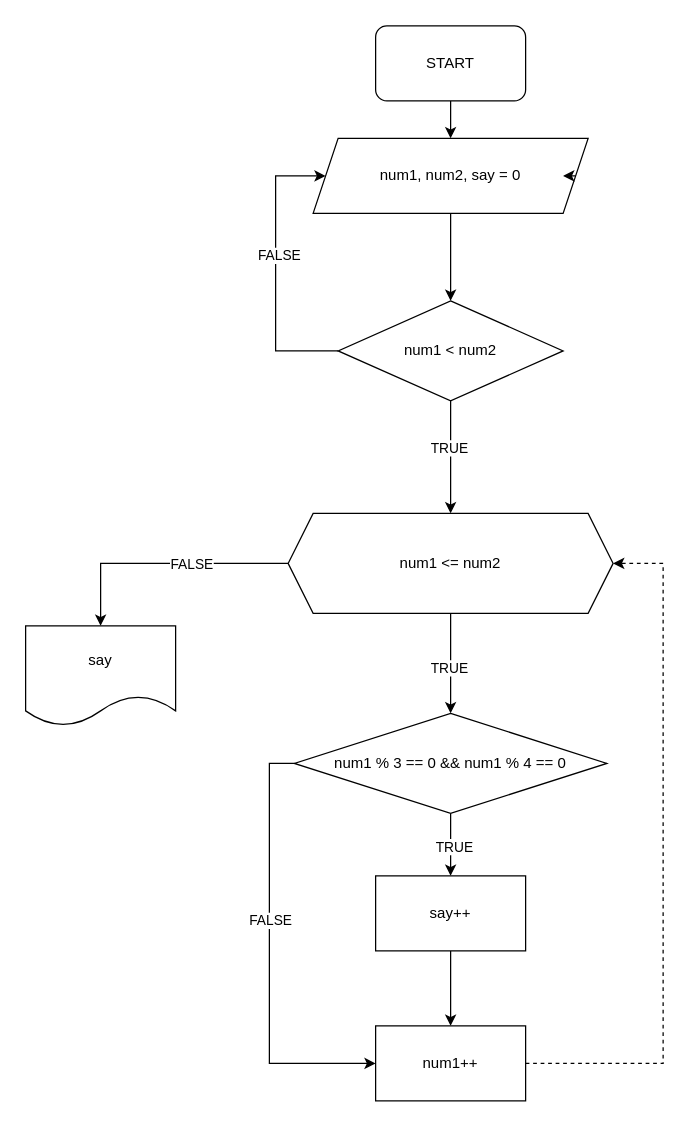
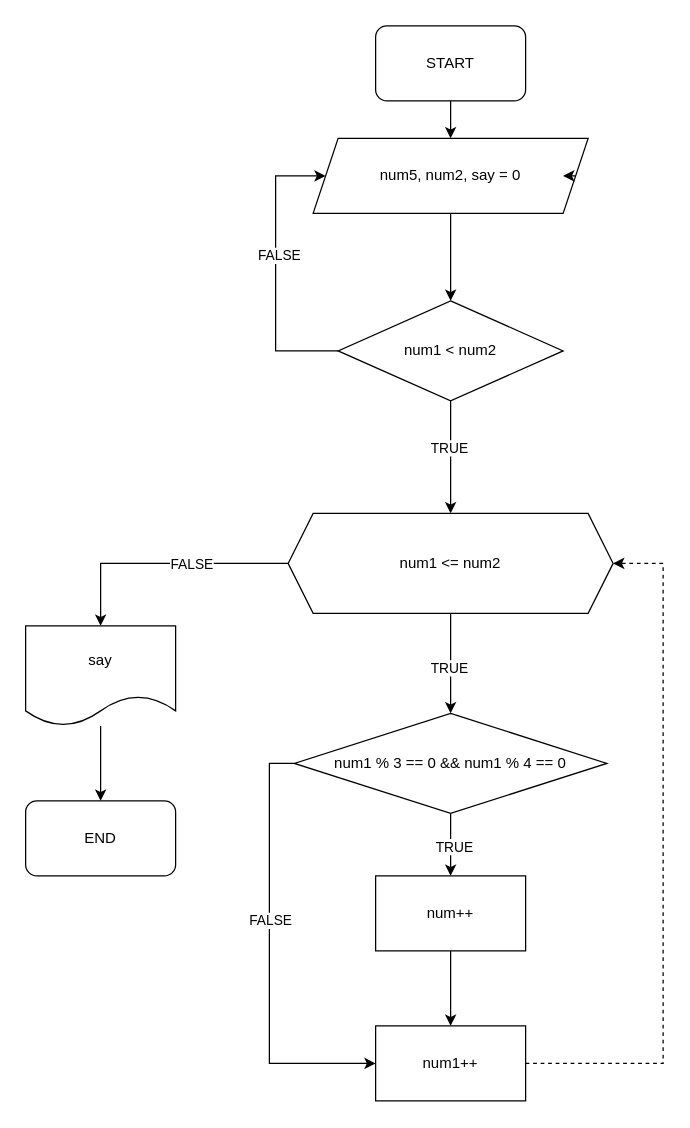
node "num1, num2, say = 0": label "num1, num2, say = 0" -> "num5, num2, say = 0"
edge "say" -> "END": added
node "END": added
node "say++": label "say++" -> "num++"
